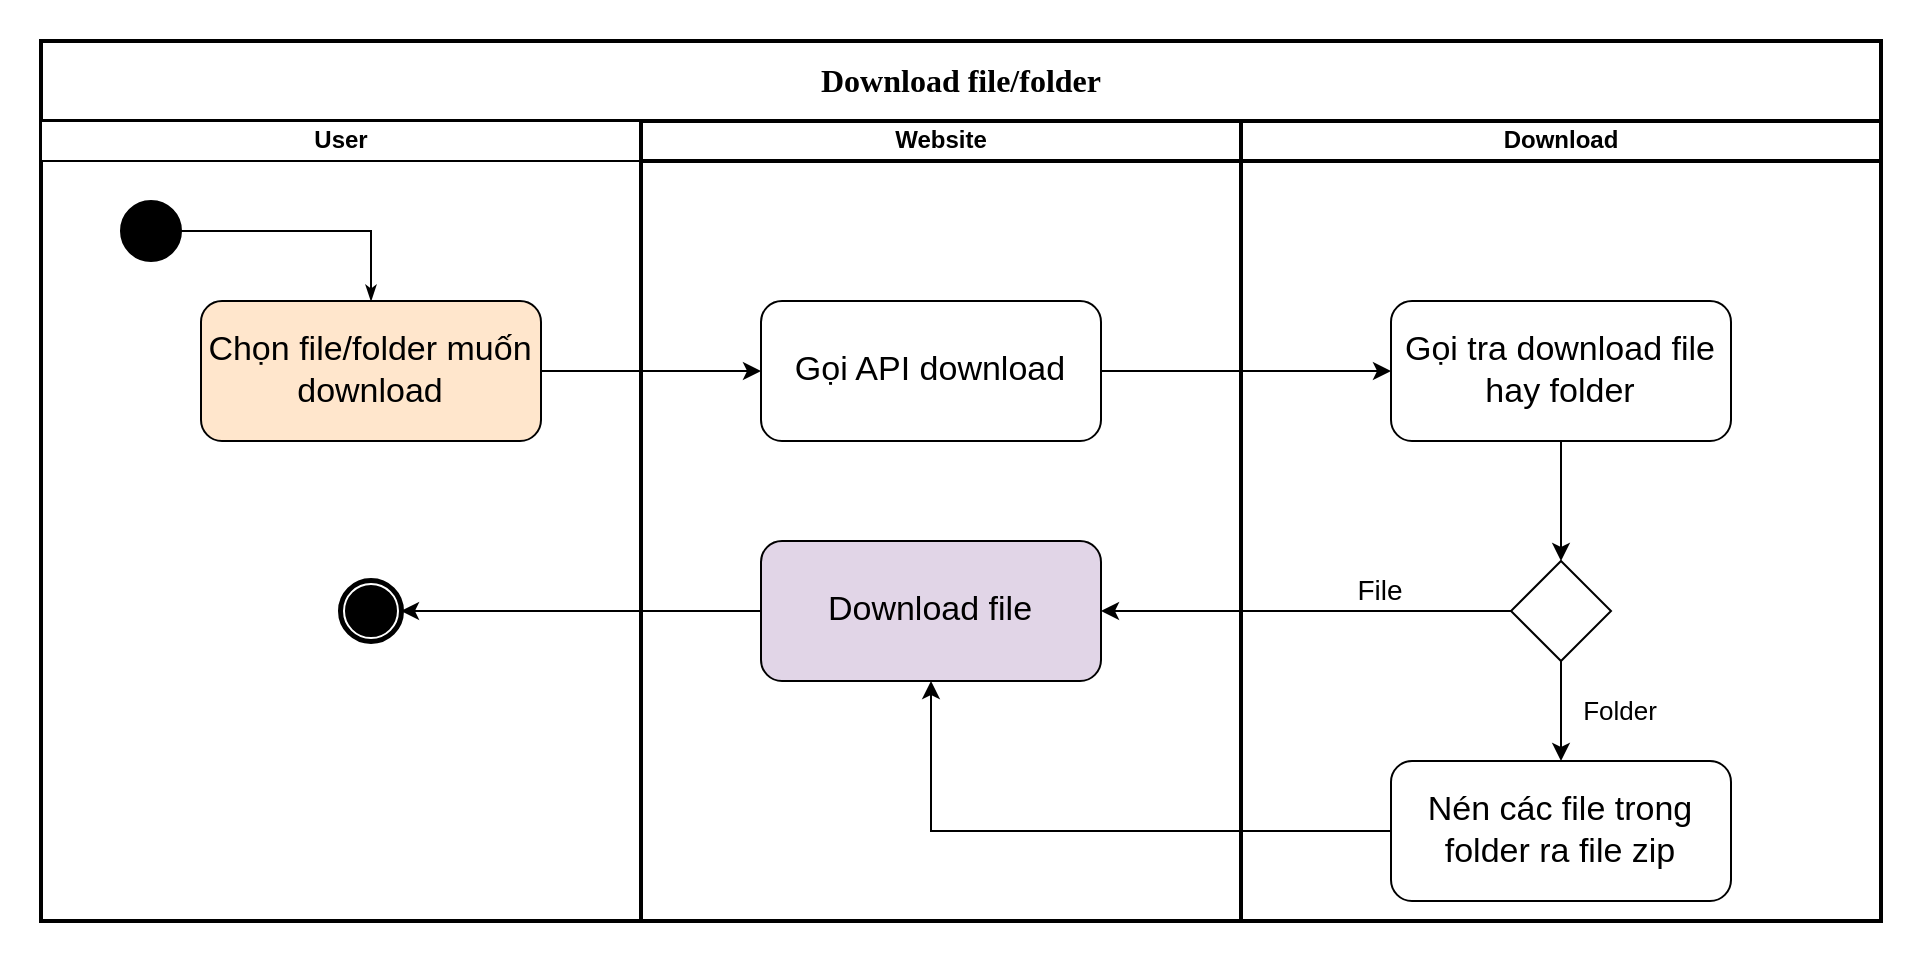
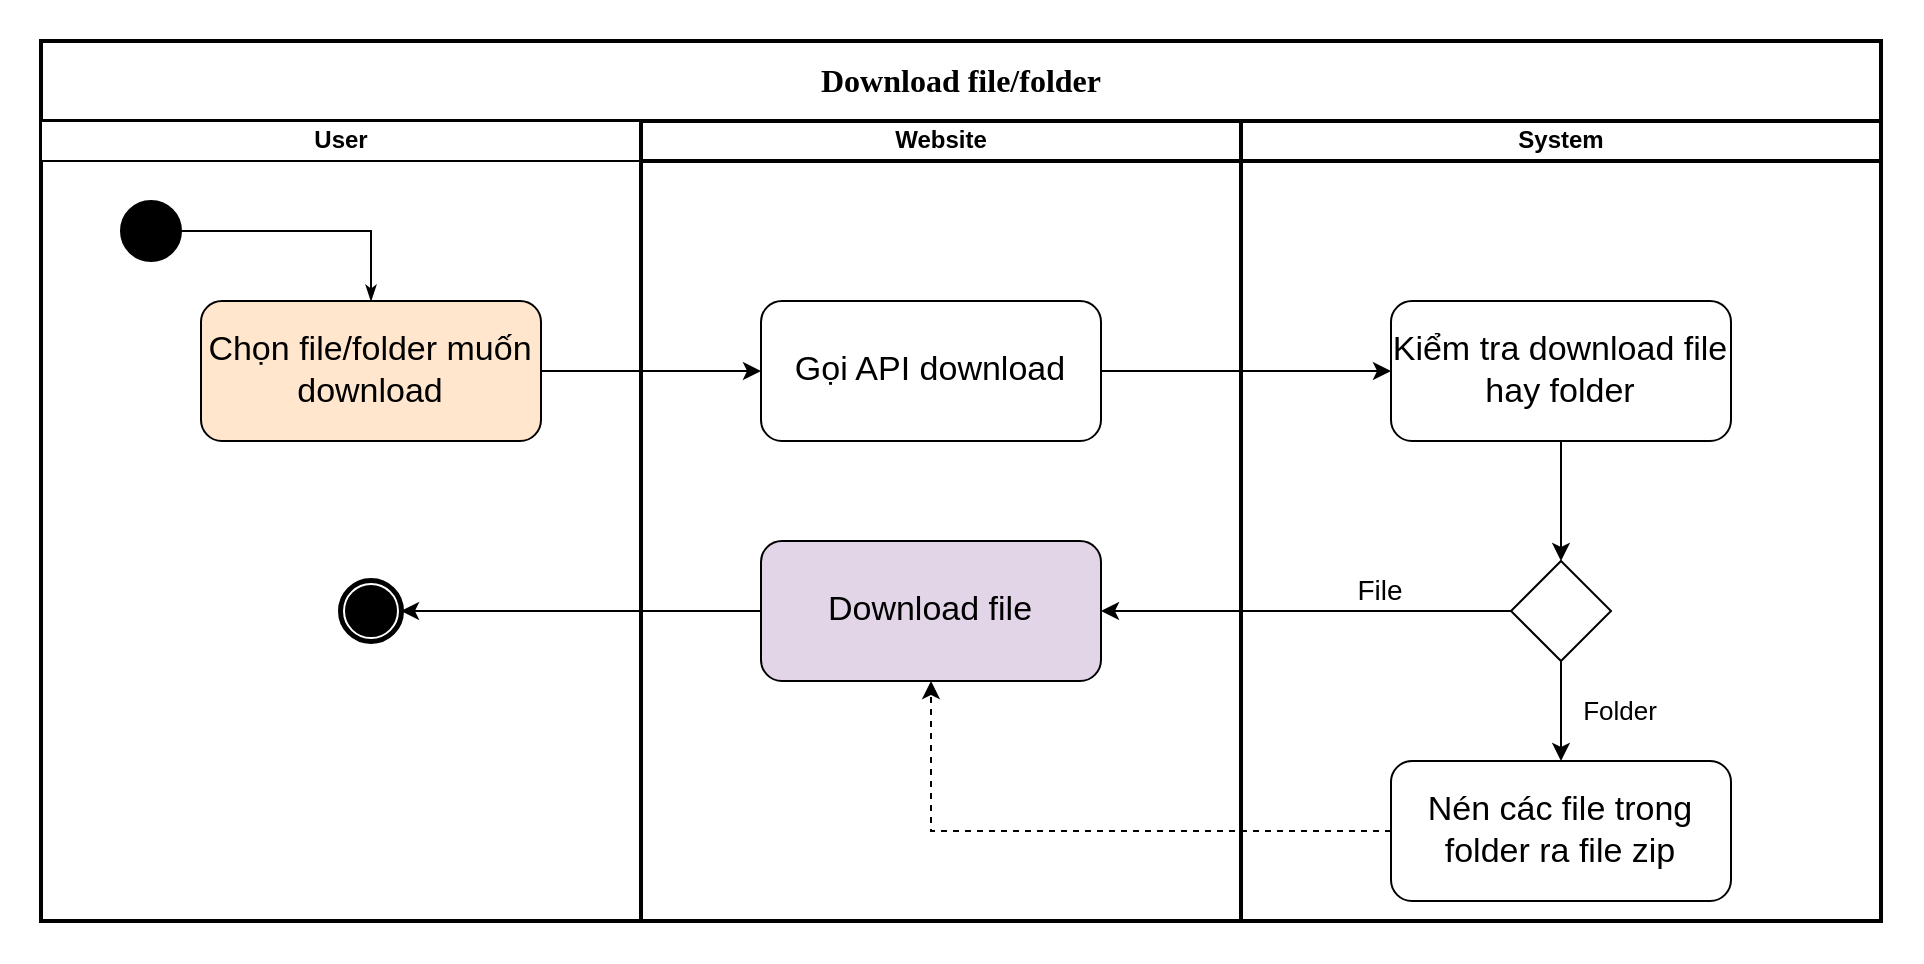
node "Download": label "Download" -> "System"
node "Gọi tra download file hay folder": label "Gọi tra download file hay folder" -> "Kiểm tra download file hay folder"
edge "Nén các file trong folder ra file zip" -> "Download file": style solid -> dashed
